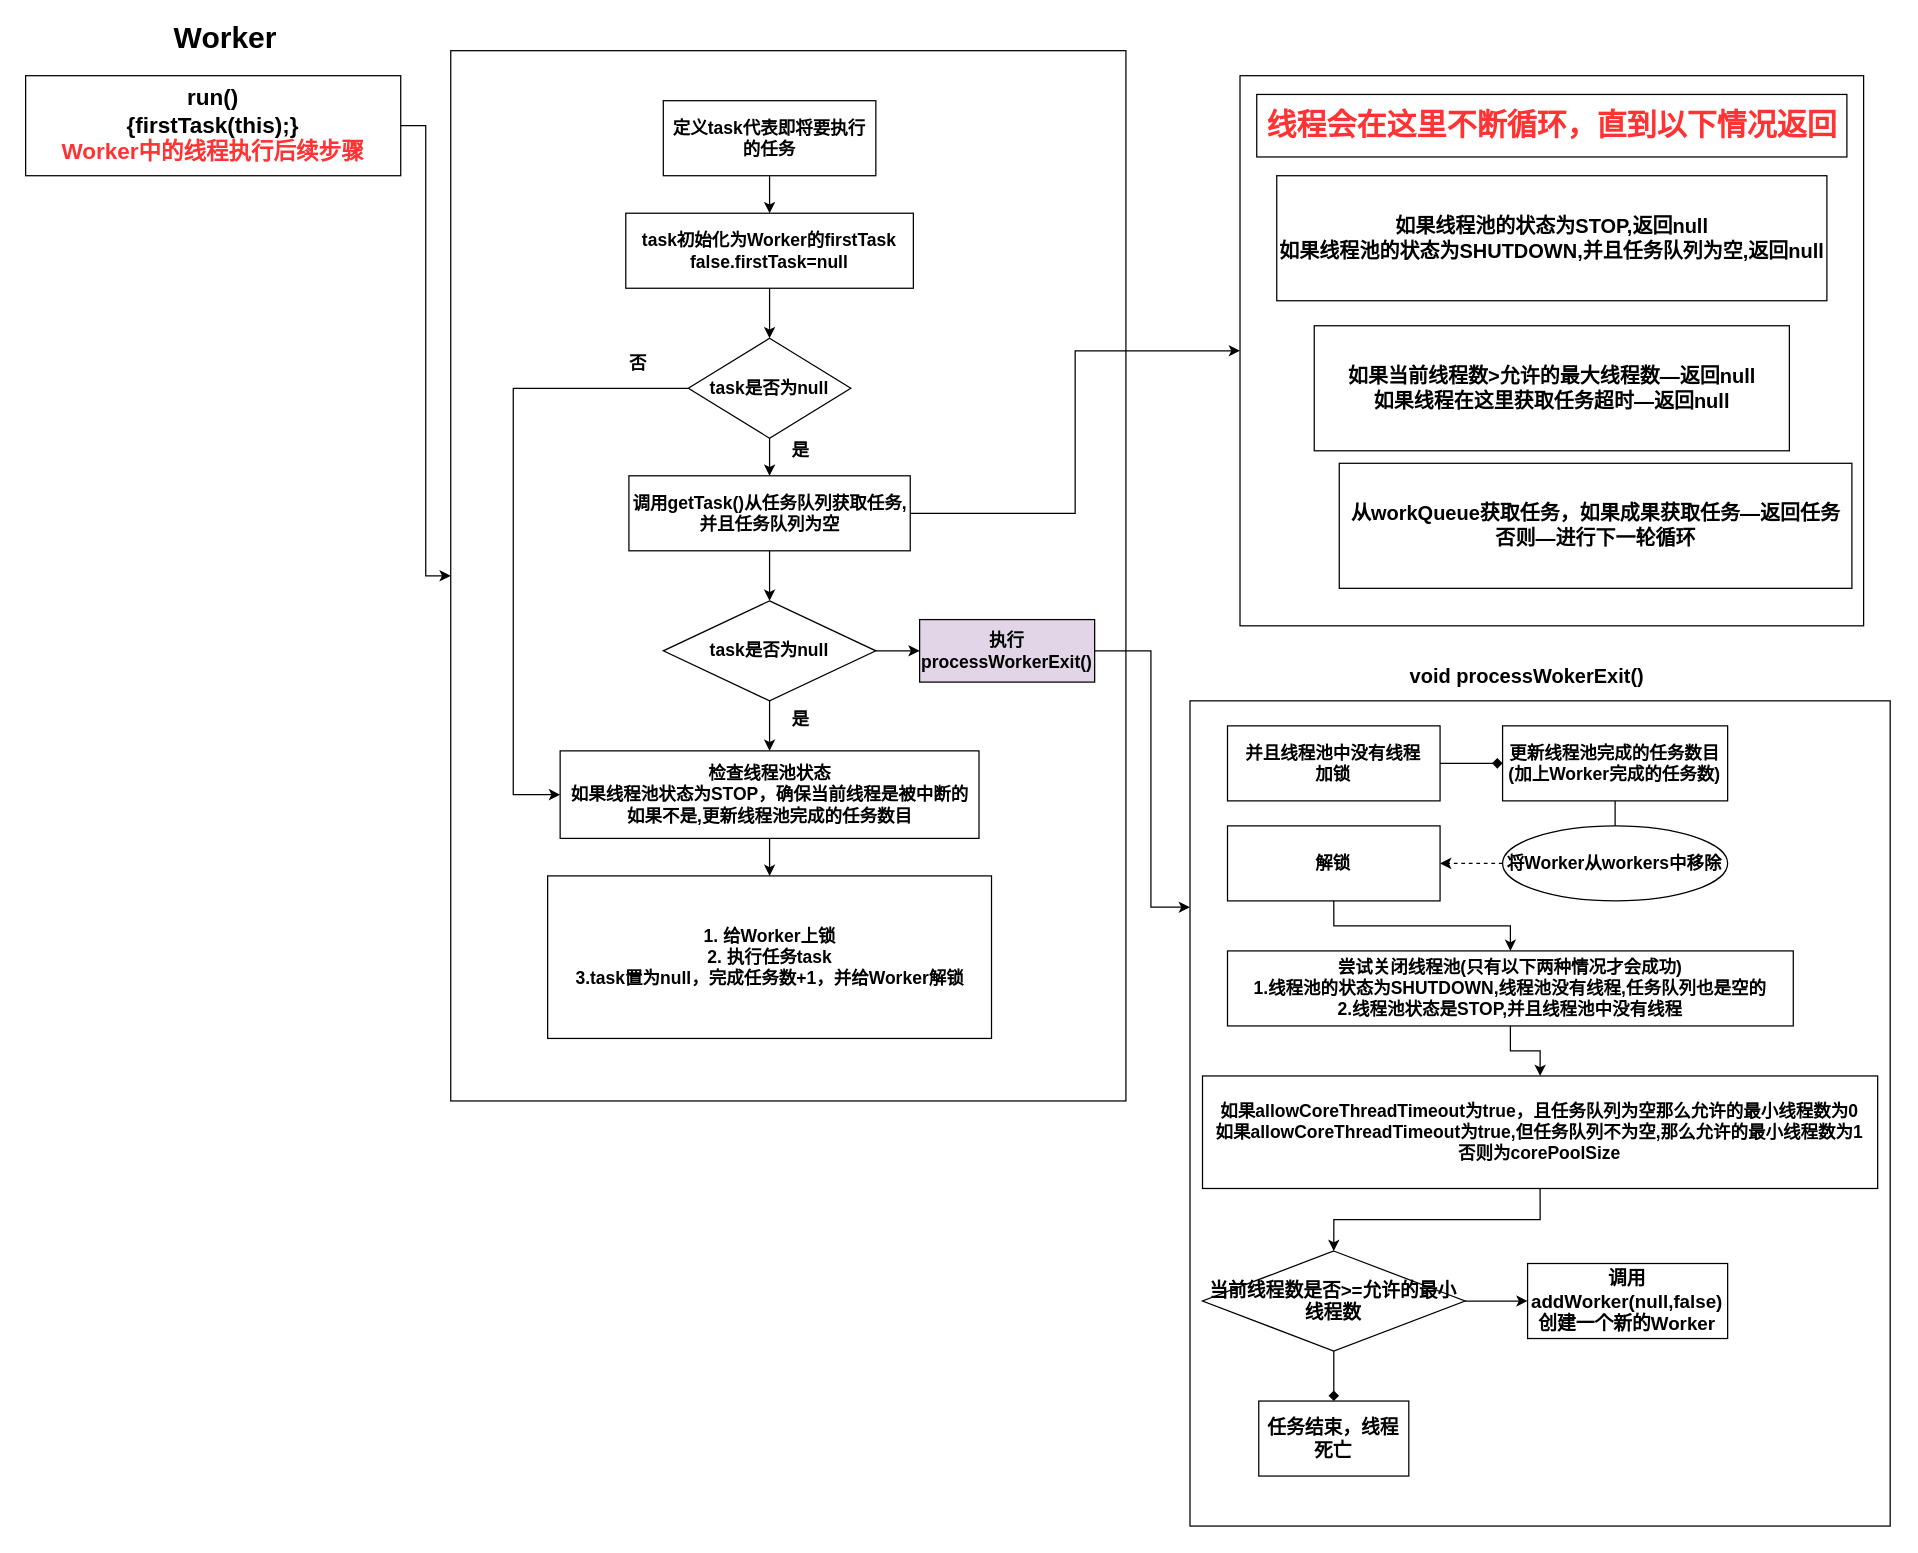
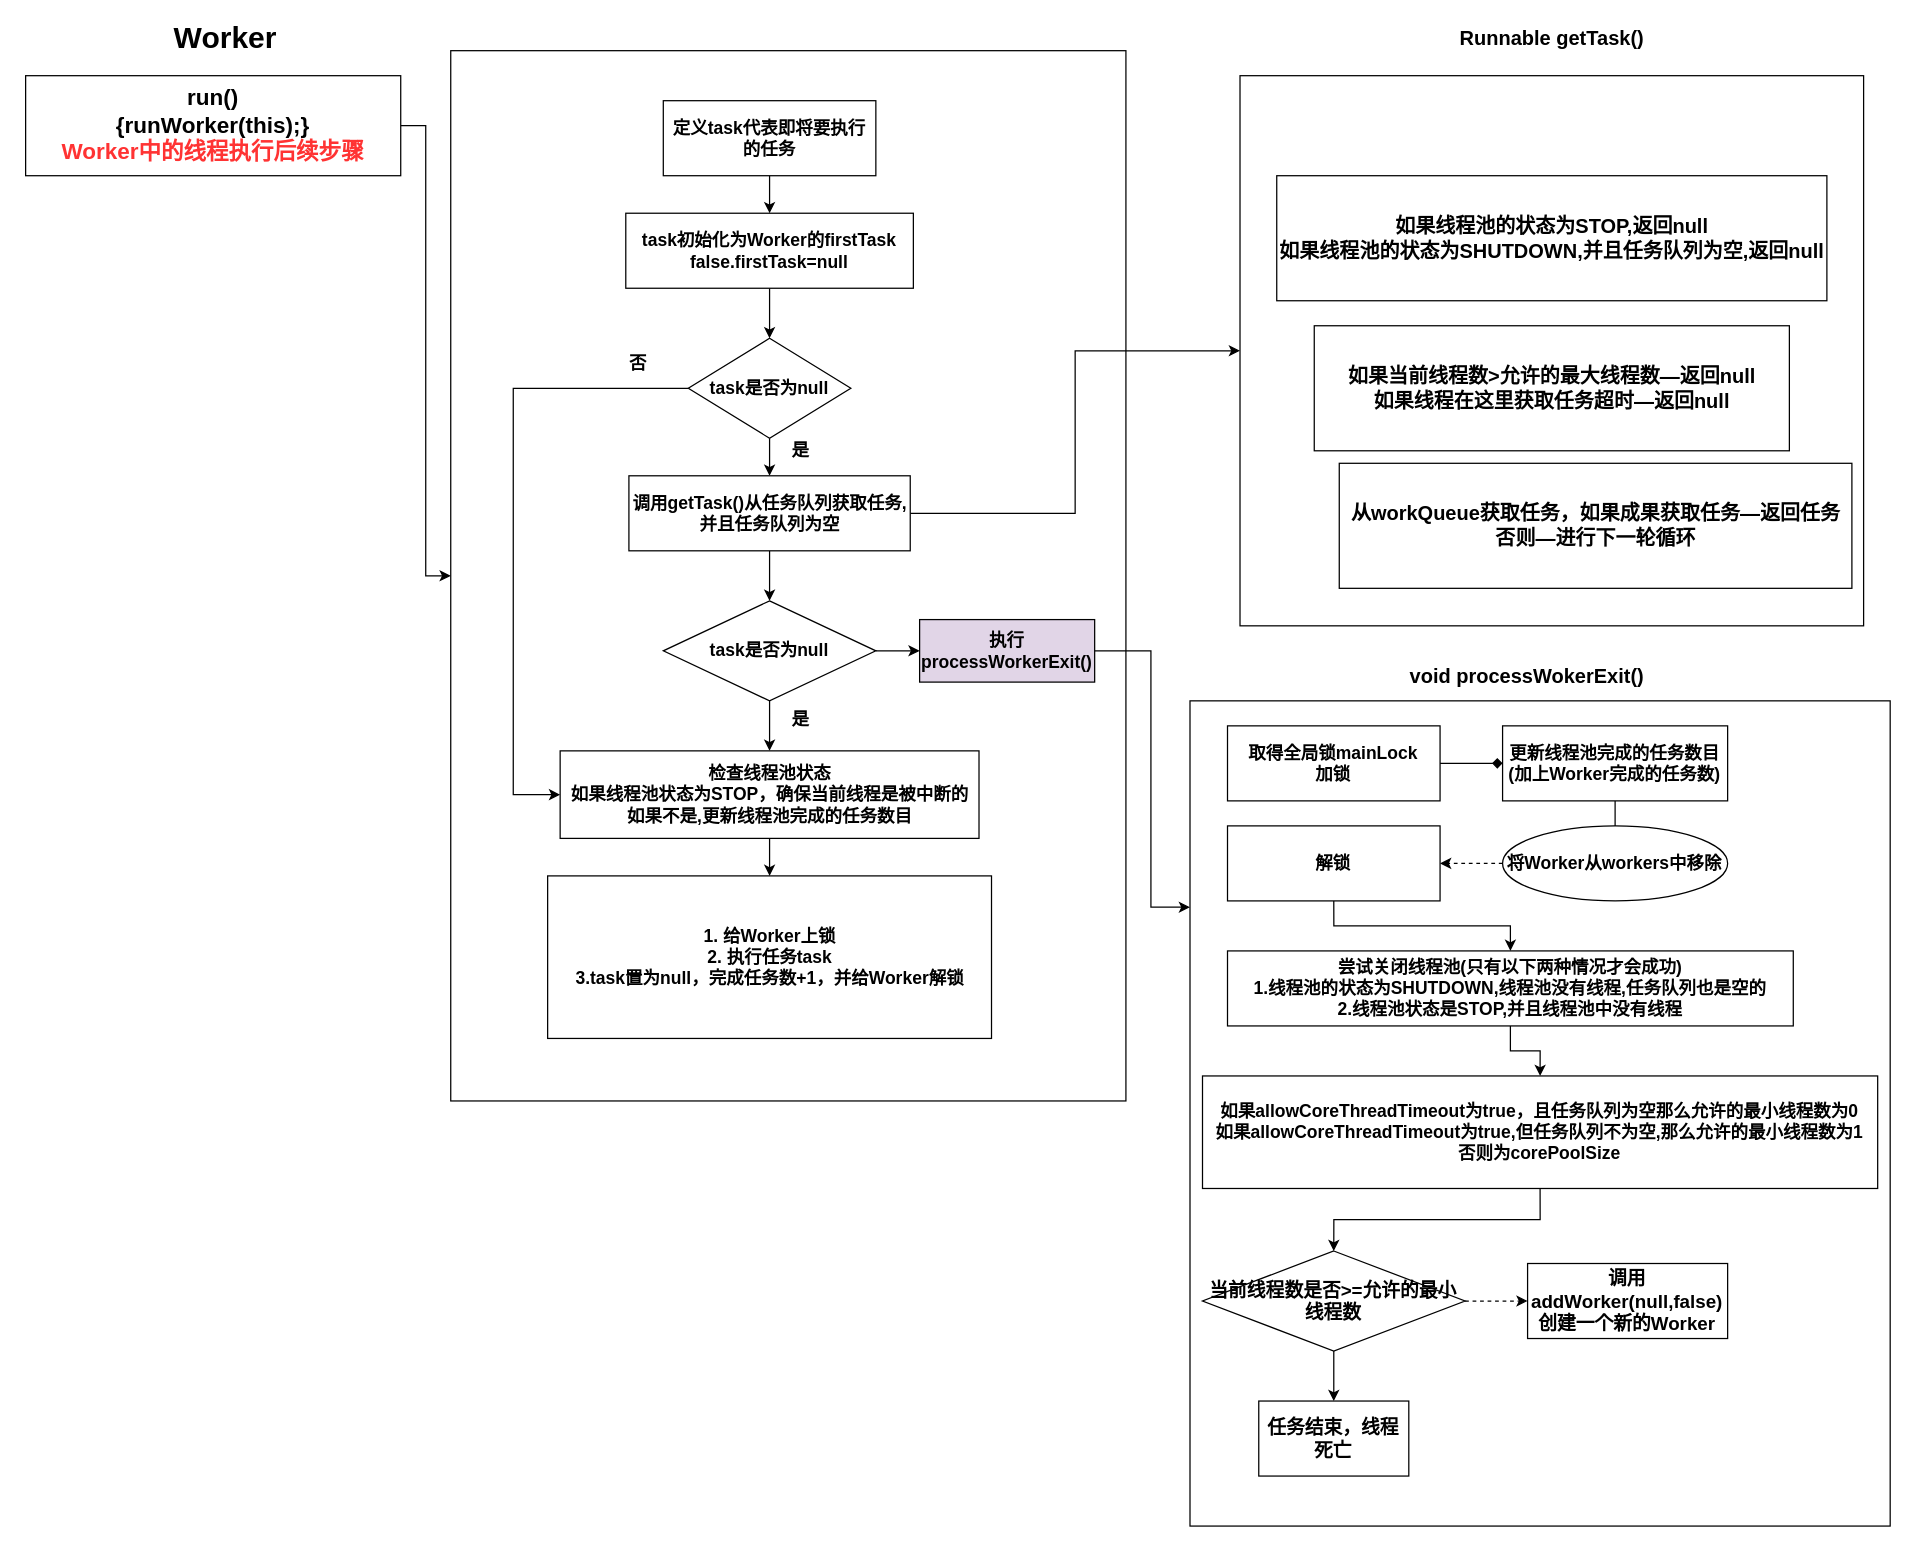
node "Runnable getTask()": added
node "run() {firstTask(this);} Worker中的线程执行后续步骤": label "run() {firstTask(this);} Worker中的线程执行后续步骤" -> "run() {runWorker(this);} Worker中的线程执行后续步骤"
node "线程会在这里不断循环，直到以下情况返回": removed
node "并且线程池中没有线程 加锁": label "并且线程池中没有线程 加锁" -> "取得全局锁mainLock 加锁"
edge "当前线程数是否>=允许的最小线程数" -> "调用addWorker(null,false)创建一个新的Worker": style solid -> dashed
edge "当前线程数是否>=允许的最小线程数" -> "任务结束，线程死亡": arrowhead diamond -> classic
